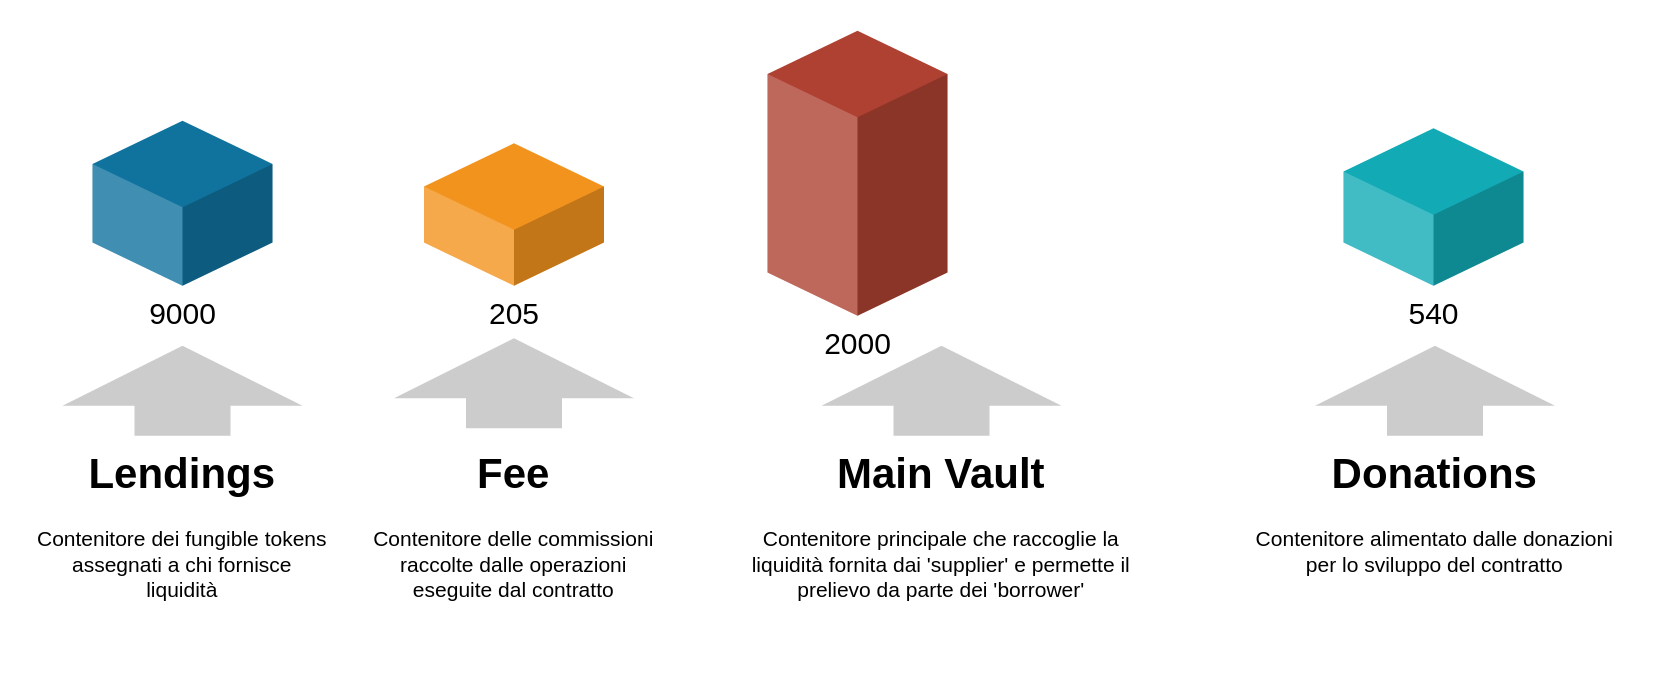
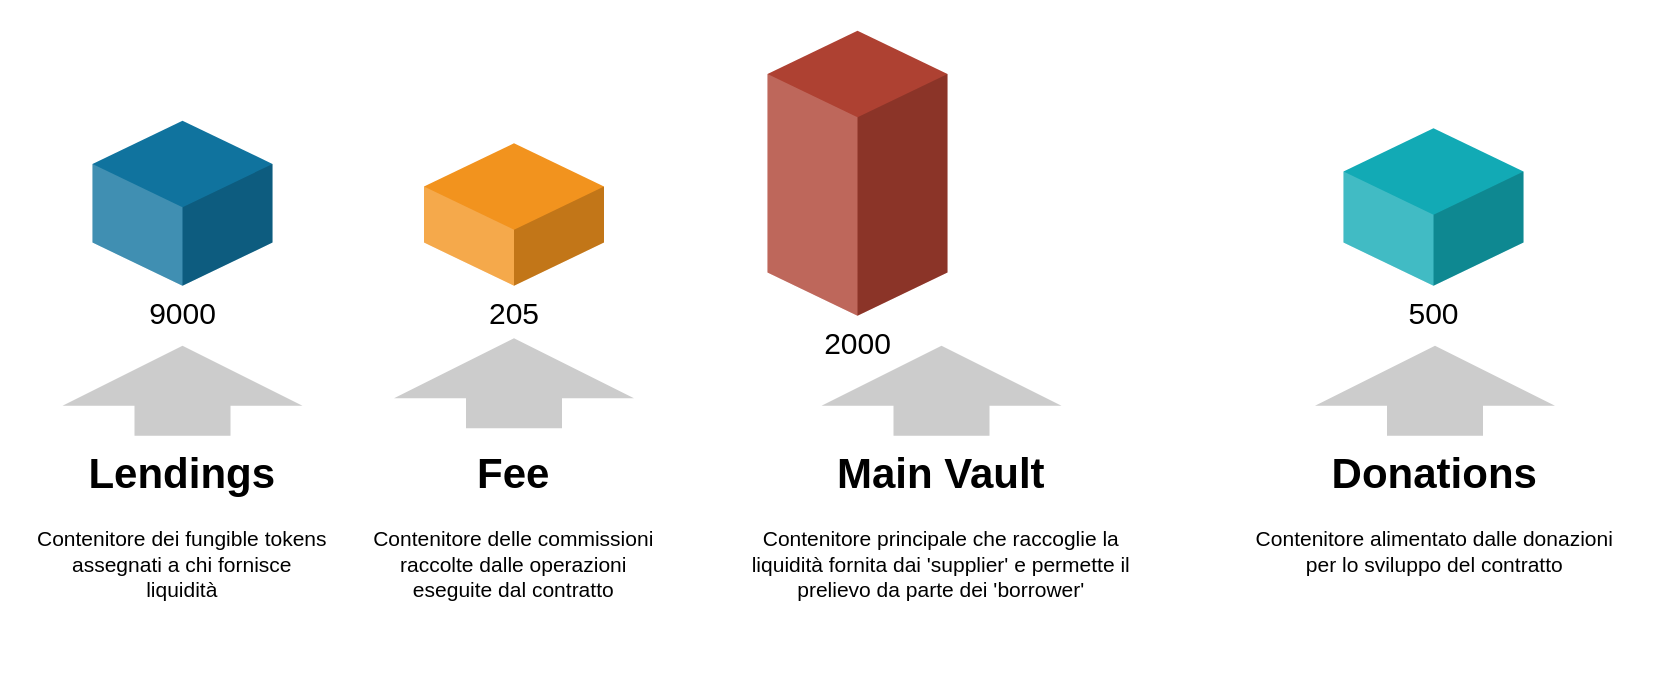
node "540": label "540" -> "500"
